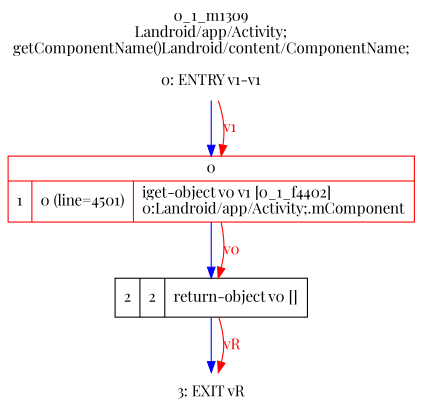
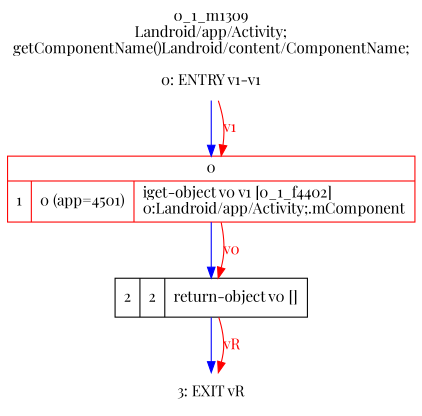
node "0": text "0 (line=4501)" -> "0 (app=4501)"
